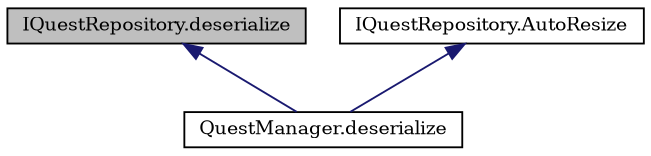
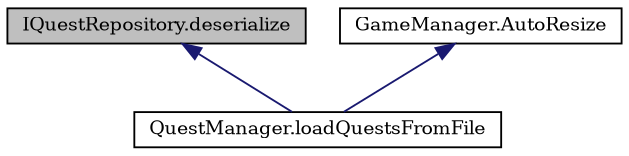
node "IQuestRepository.AutoResize": label "IQuestRepository.AutoResize" -> "GameManager.AutoResize"
node "QuestManager.deserialize": label "QuestManager.deserialize" -> "QuestManager.loadQuestsFromFile"
